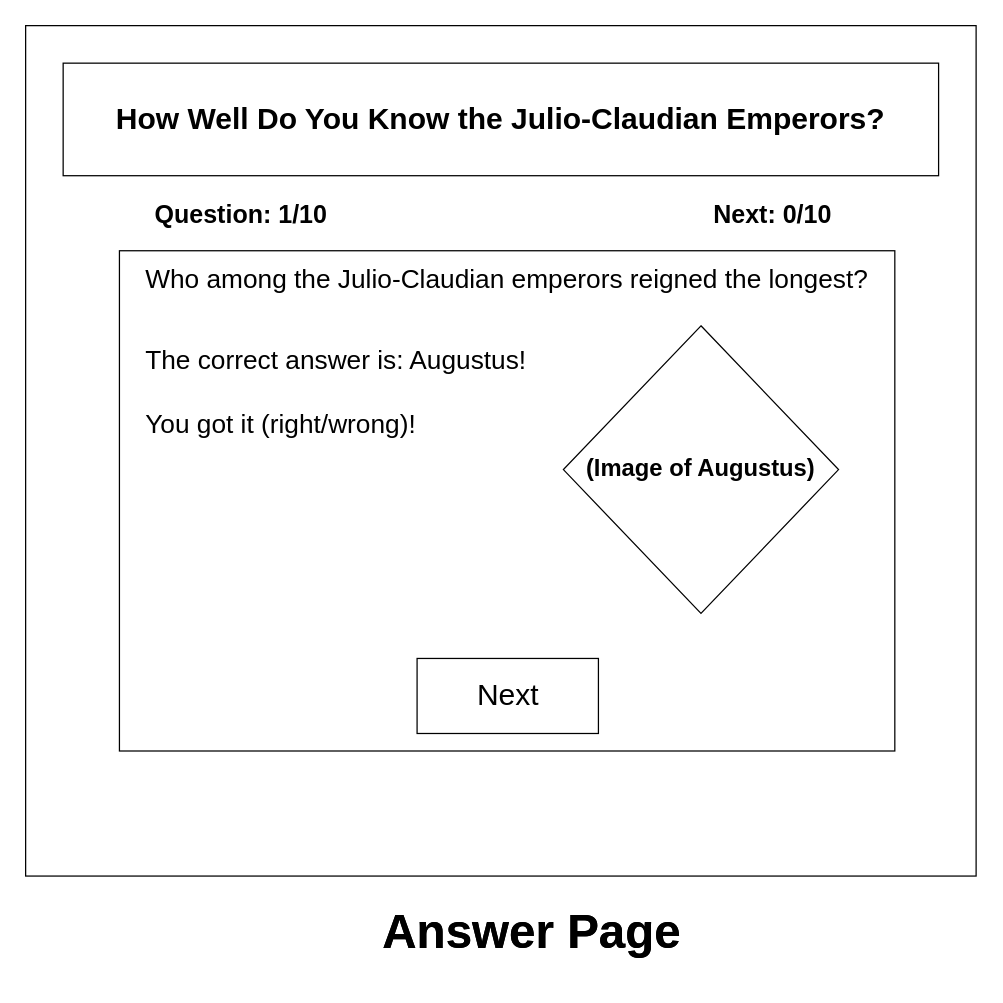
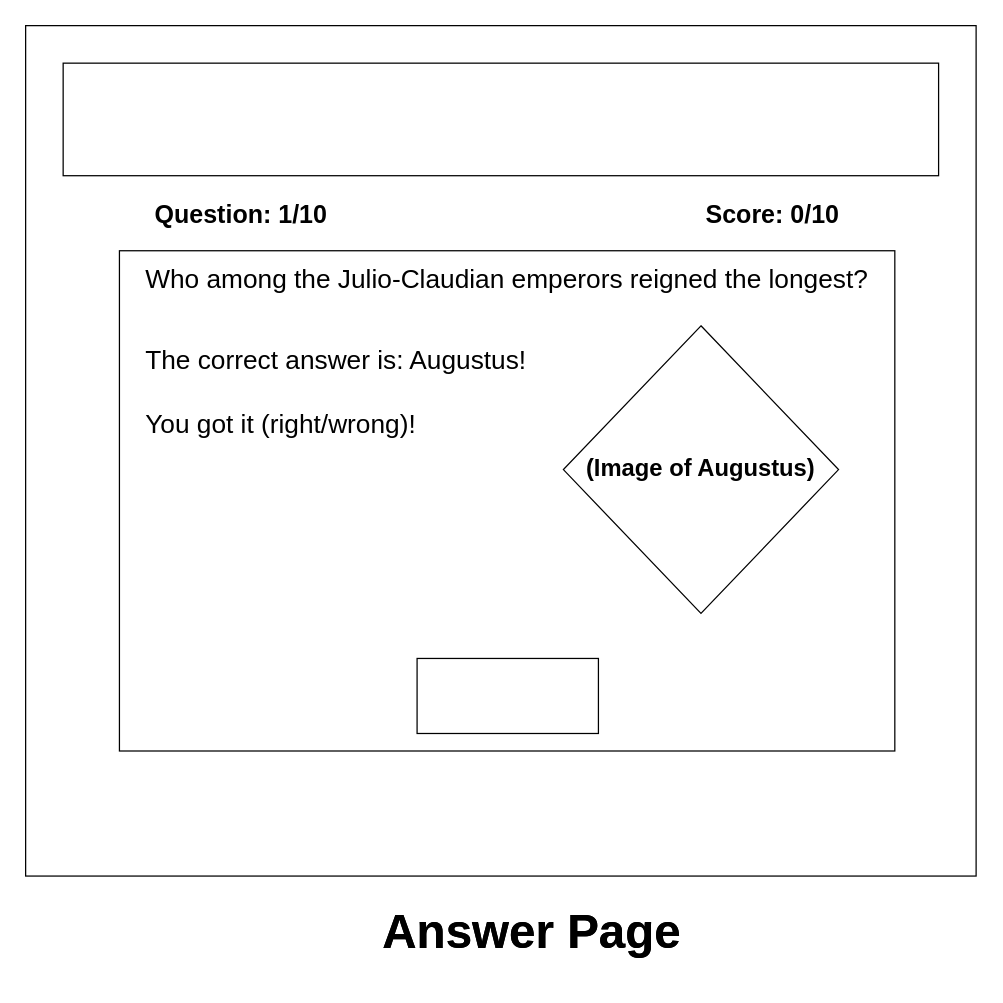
node "How Well Do You Know the Julio-Claudian Emperors?": removed
node "Next: 0/10": label "Next: 0/10" -> "Score: 0/10"
node "Next": removed
